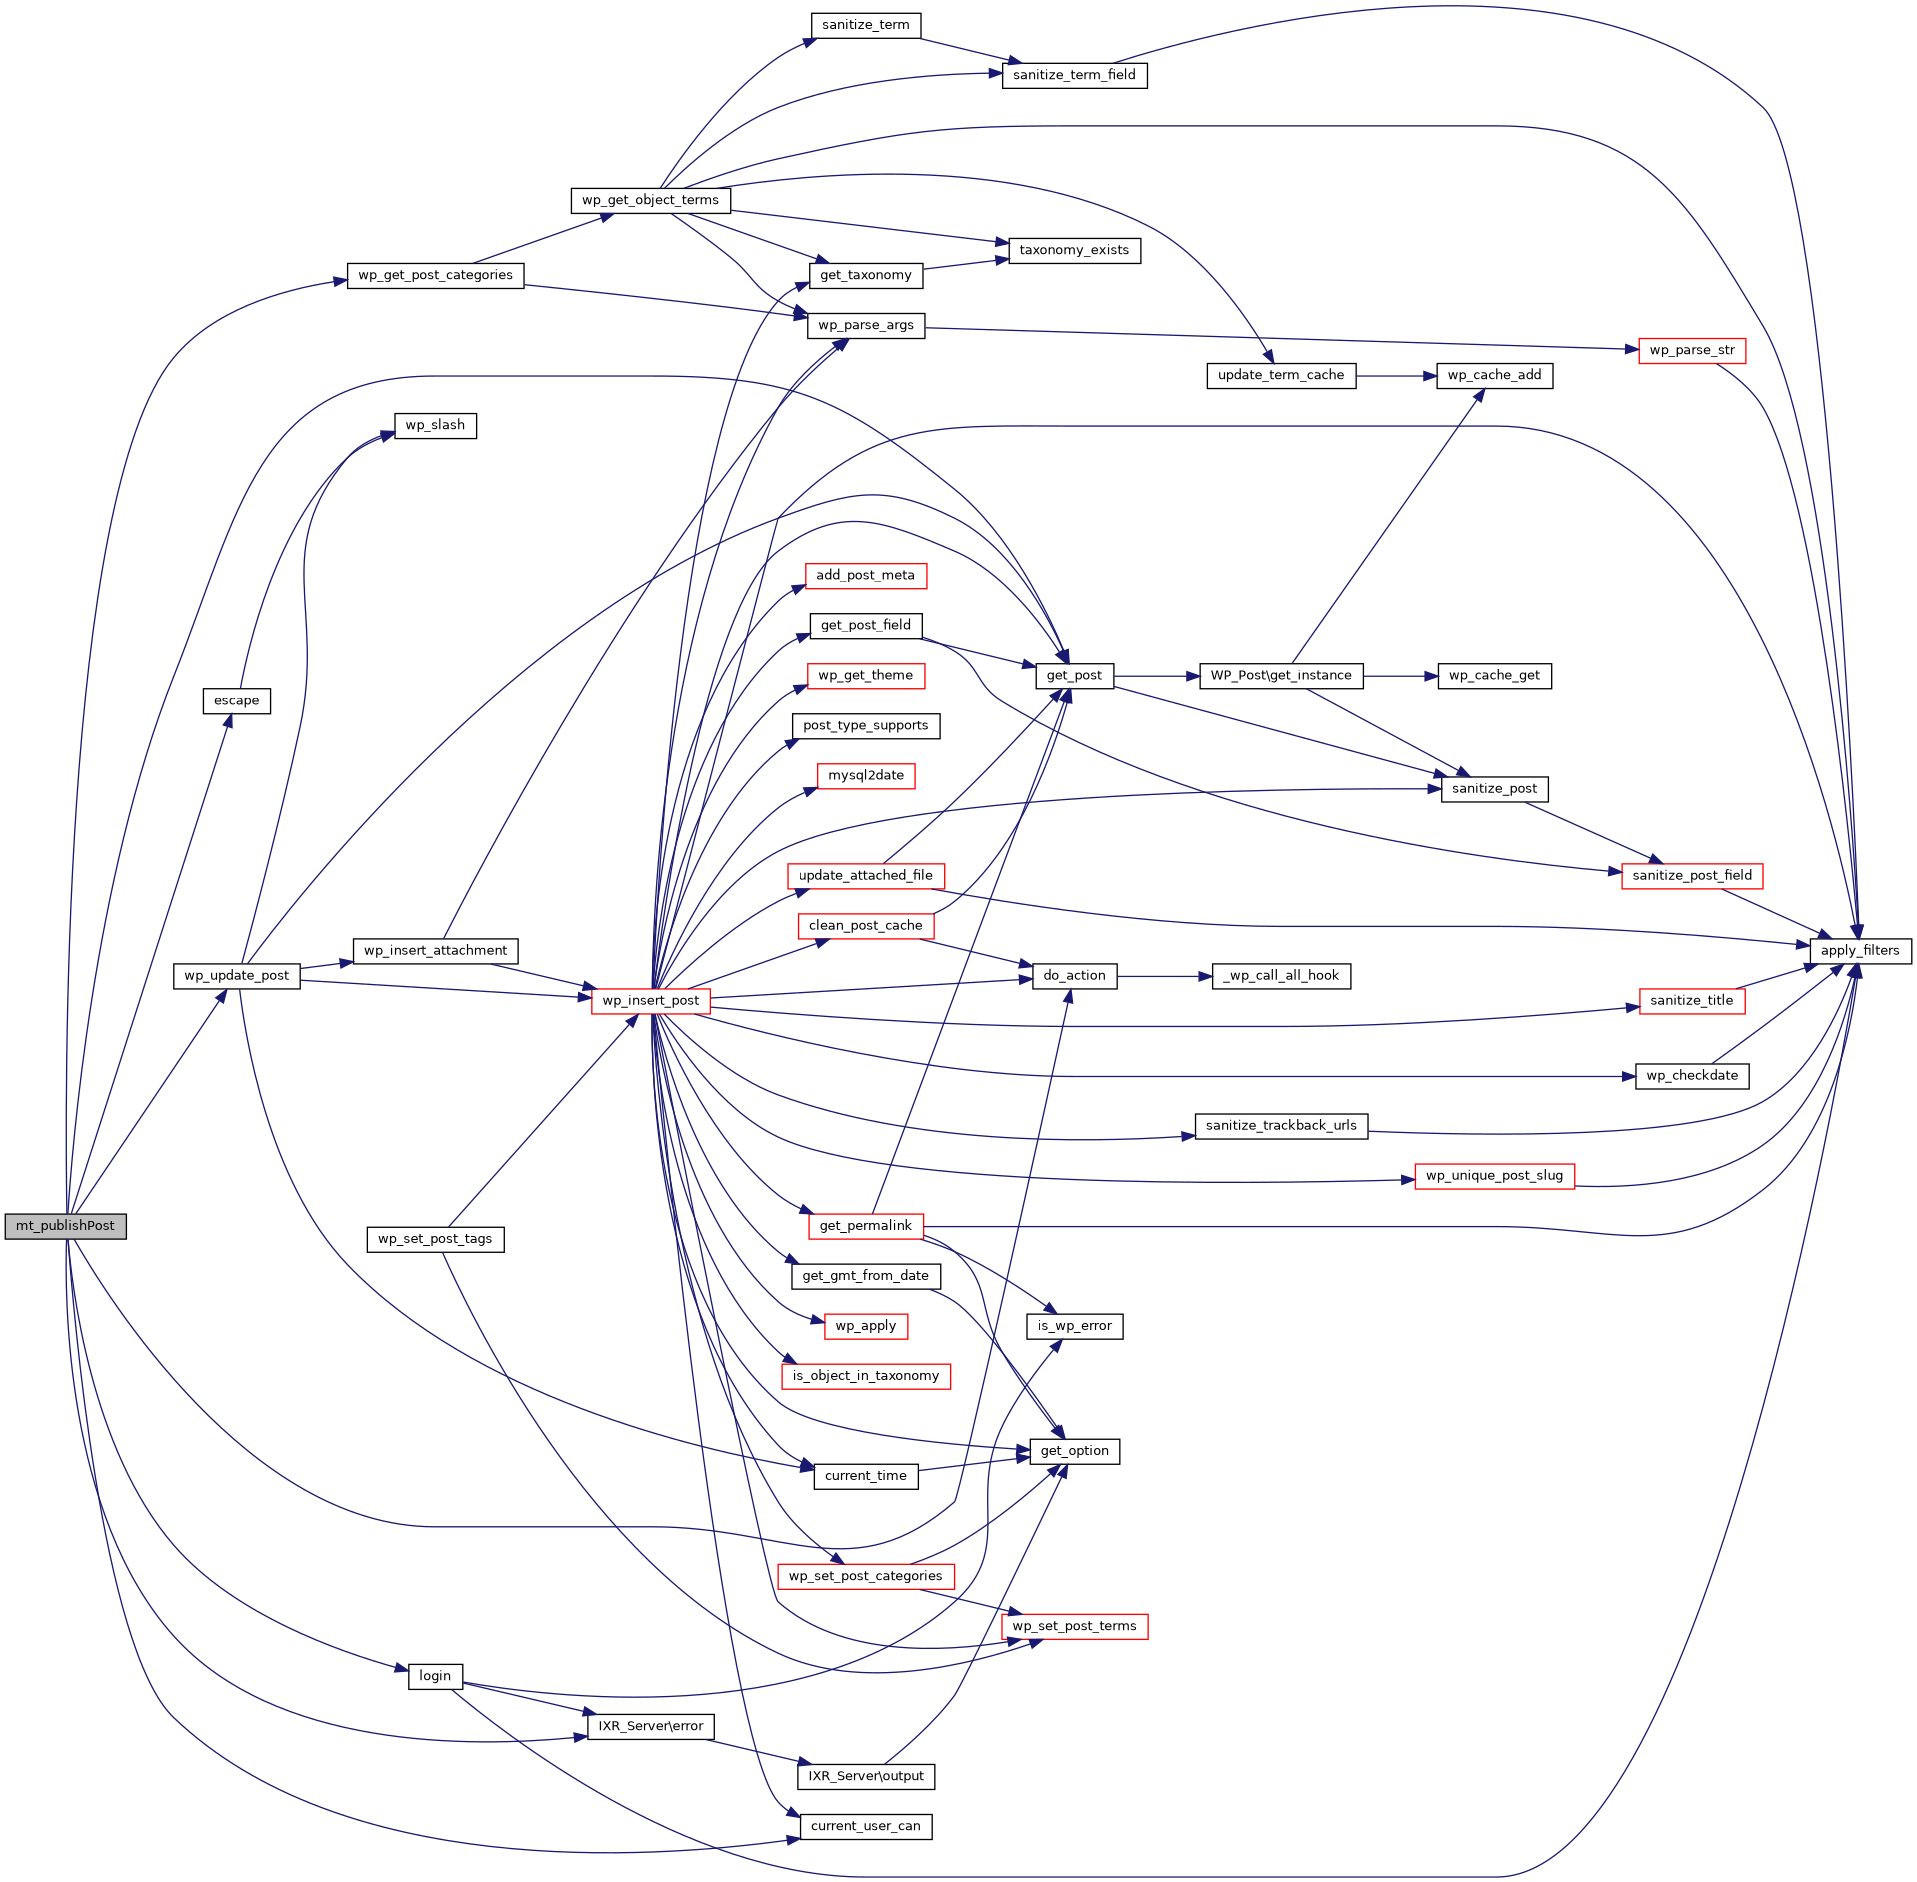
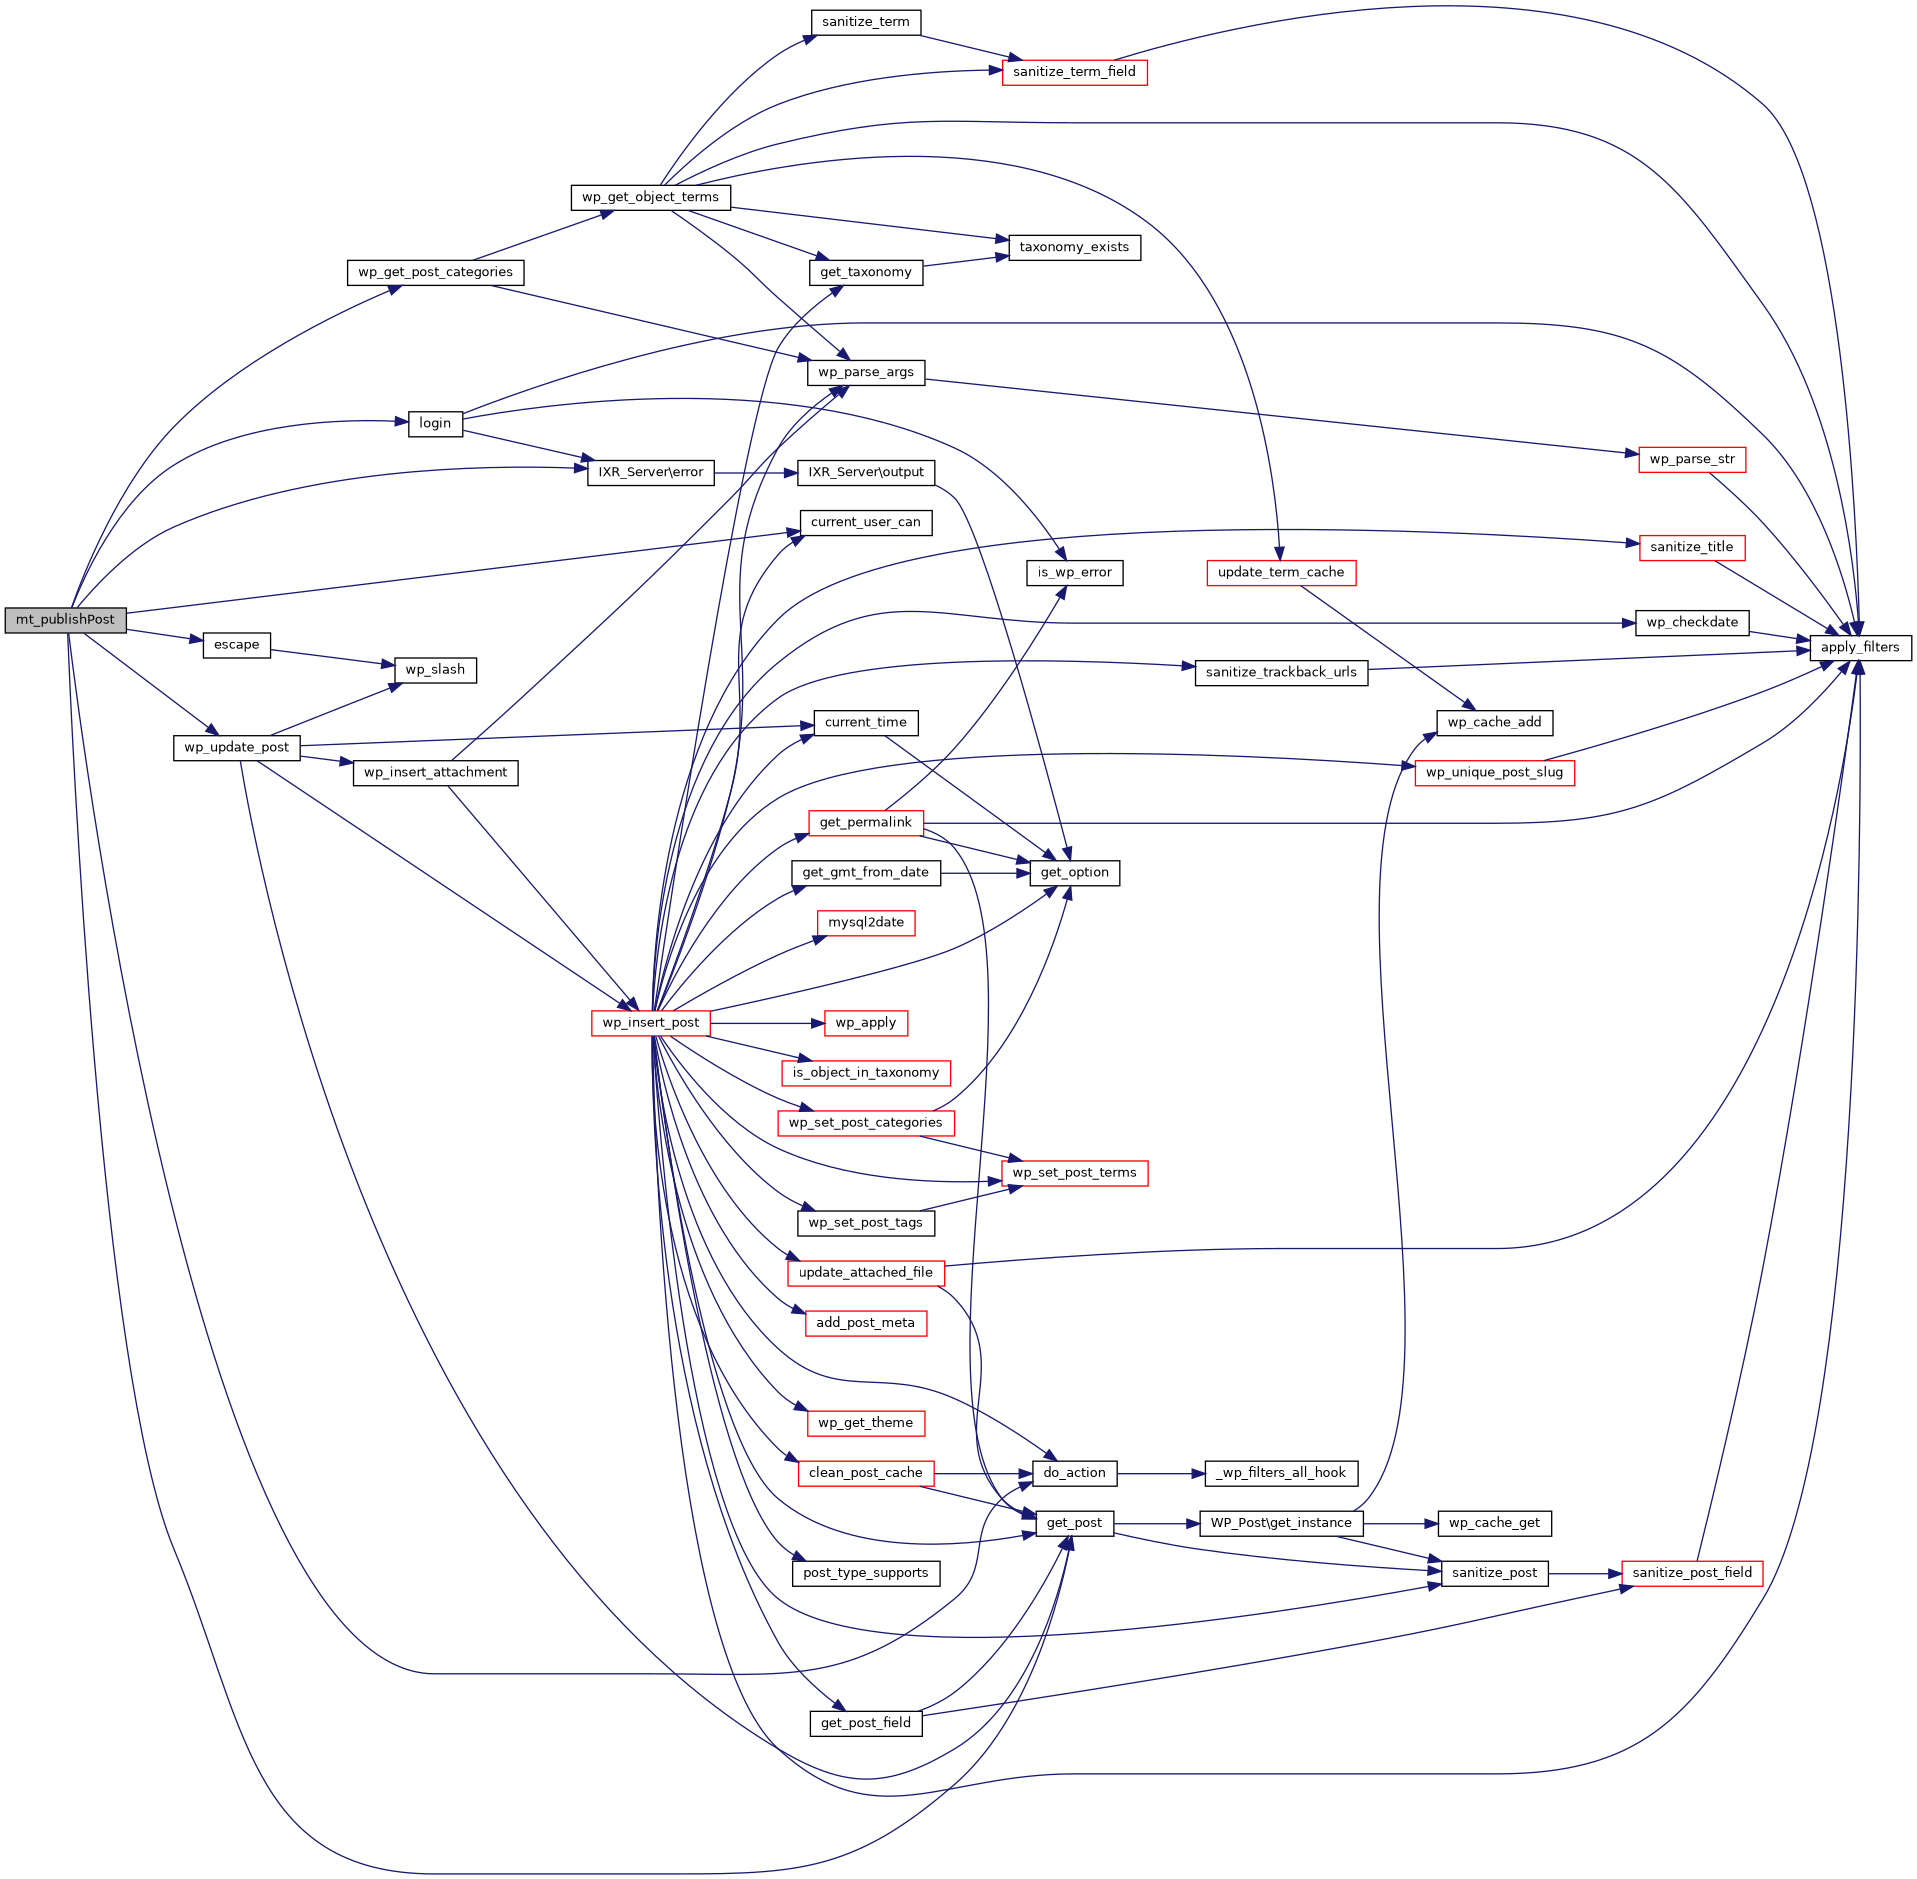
node "sanitize_term_field": color black -> red
node "update_term_cache": color black -> red
node "_wp_call_all_hook": label "_wp_call_all_hook" -> "_wp_filters_all_hook"
edge "wp_set_post_tags" -> "wp_insert_post": reversed
